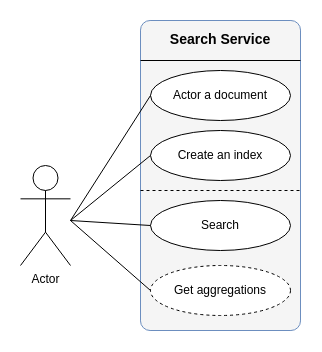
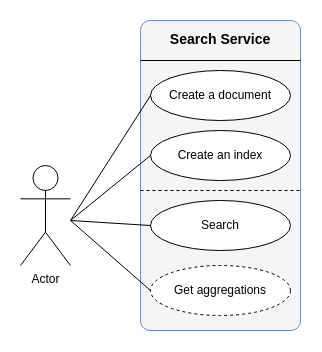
node "Actor a document": label "Actor a document" -> "Create a document"
